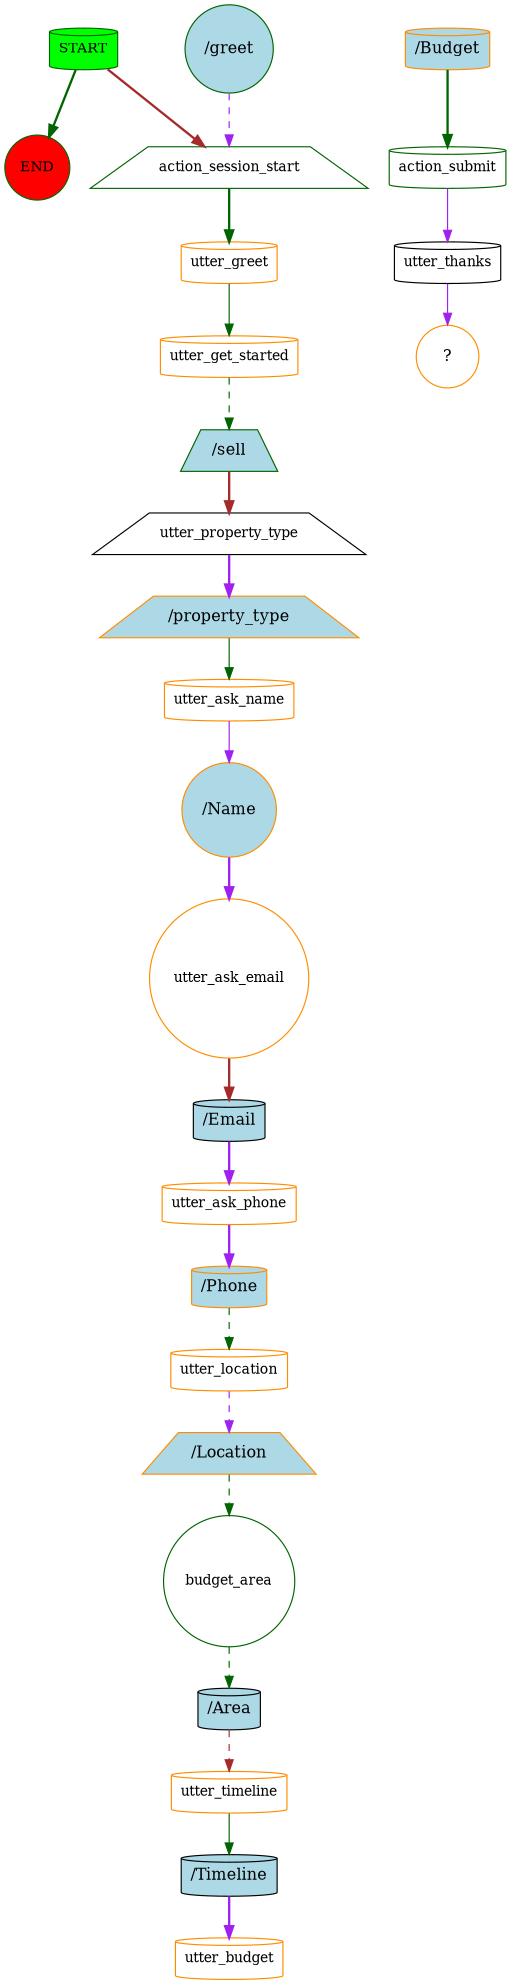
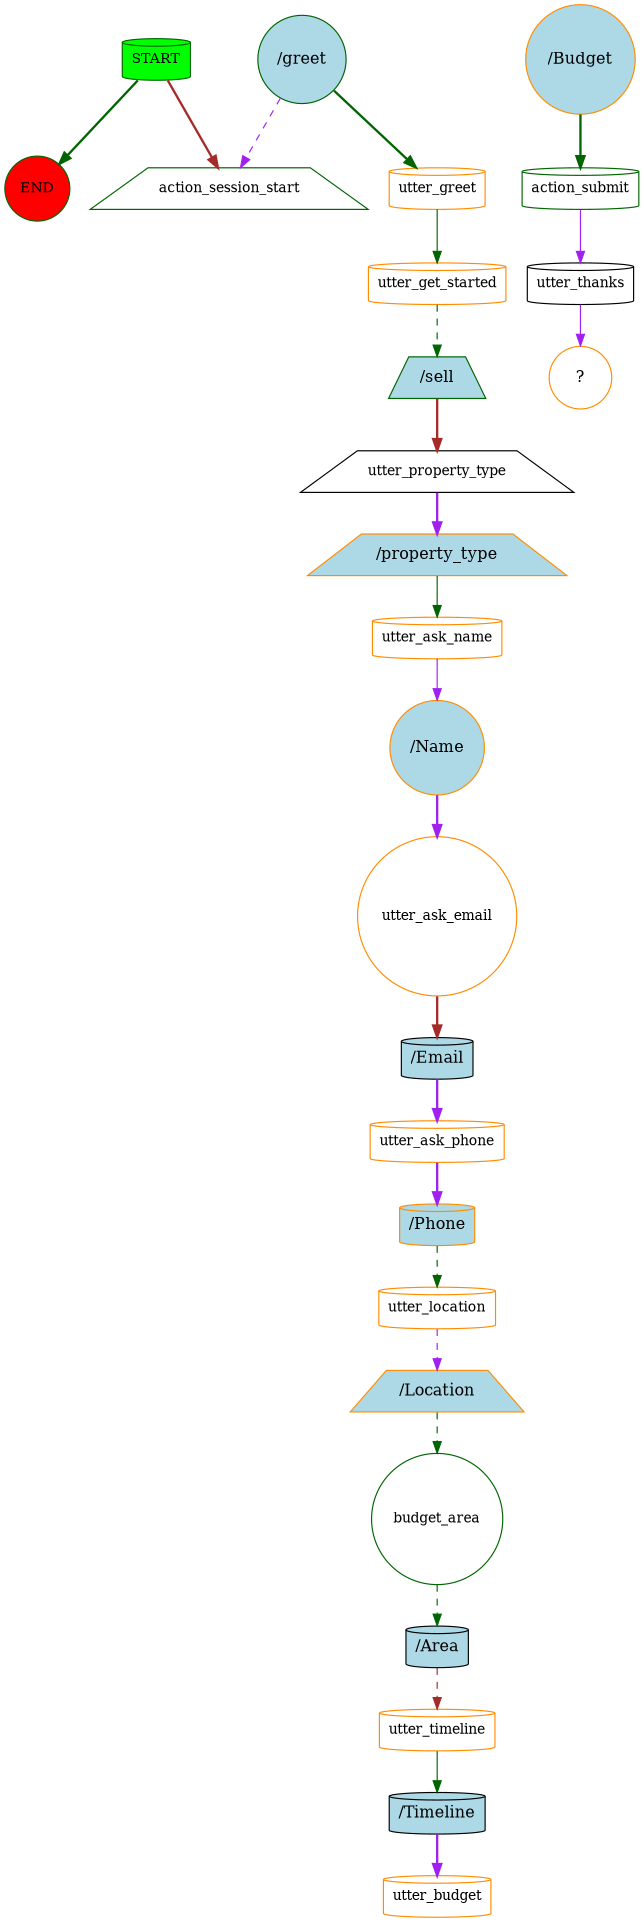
node "/Budget": shape cylinder -> circle
edge "action_session_start" -> "utter_greet": now "/greet" -> "utter_greet"
